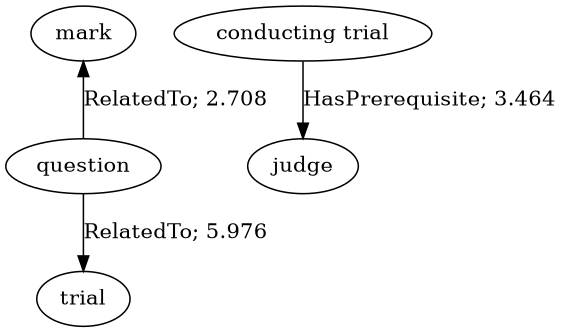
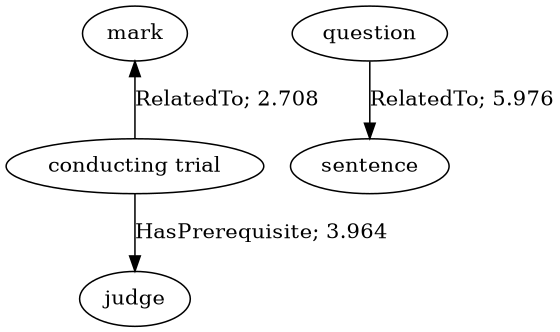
edge "conducting trial" -> "judge": label "HasPrerequisite; 3.464" -> "HasPrerequisite; 3.964"
edge "question" -> "mark": now "conducting trial" -> "mark"
node "trial": label "trial" -> "sentence"
